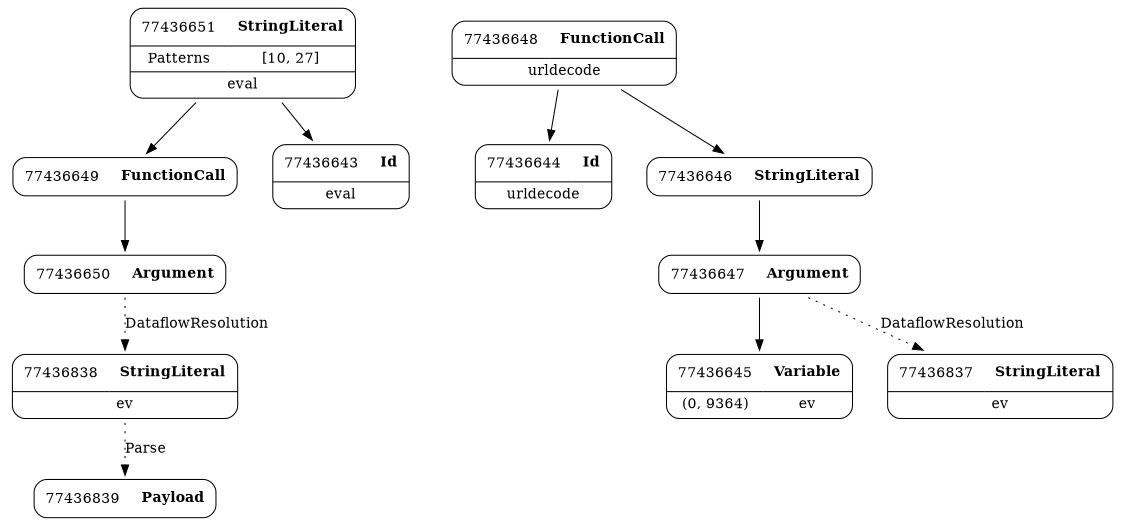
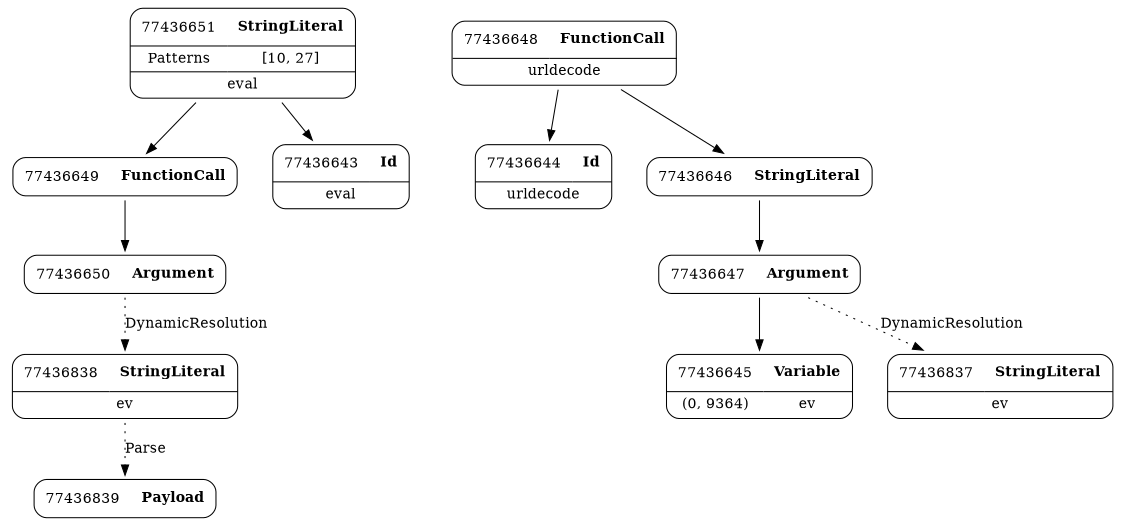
edge "77436650" -> "77436838": label "DataflowResolution" -> "DynamicResolution"
edge "77436647" -> "77436837": label "DataflowResolution" -> "DynamicResolution"
